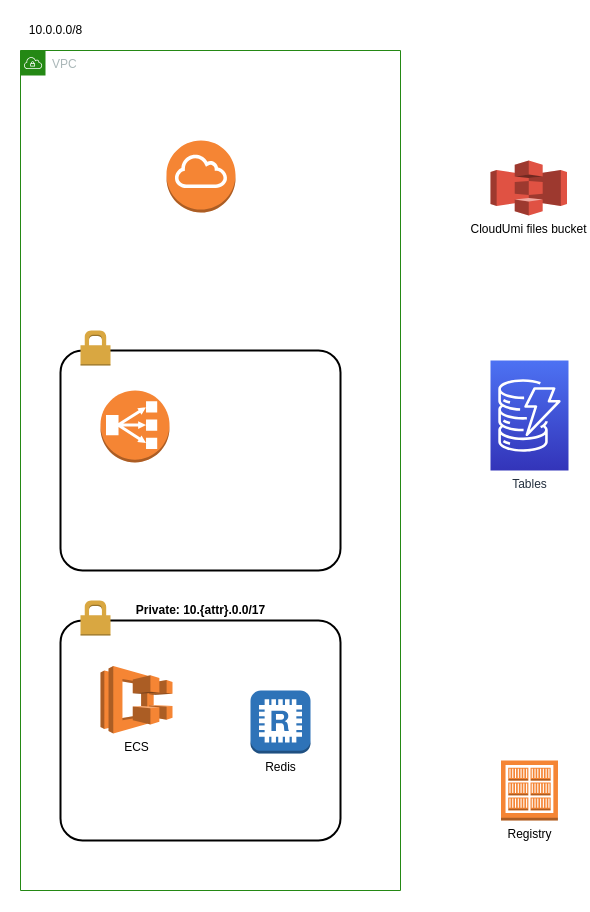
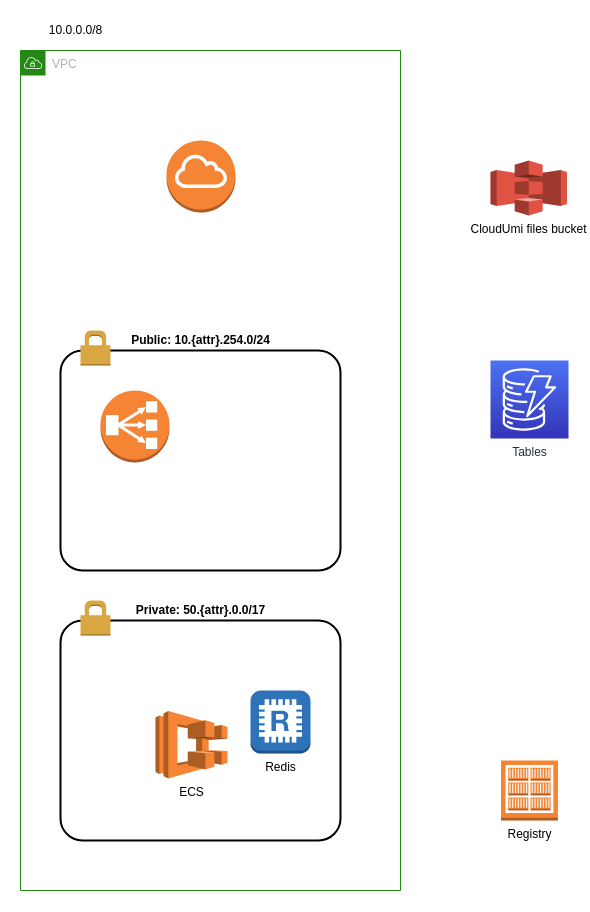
node "10.0.0.0/8": moved (56, 31) -> (76, 31)
node "Public: 10.{attr}.254.0/24": added
node "Tables": size 78x110 -> 78x78
node "Private: 10.{attr}.0.0/17": label "Private: 10.{attr}.0.0/17" -> "Private: 50.{attr}.0.0/17"
node "ECS": moved (137, 700) -> (192, 745)
